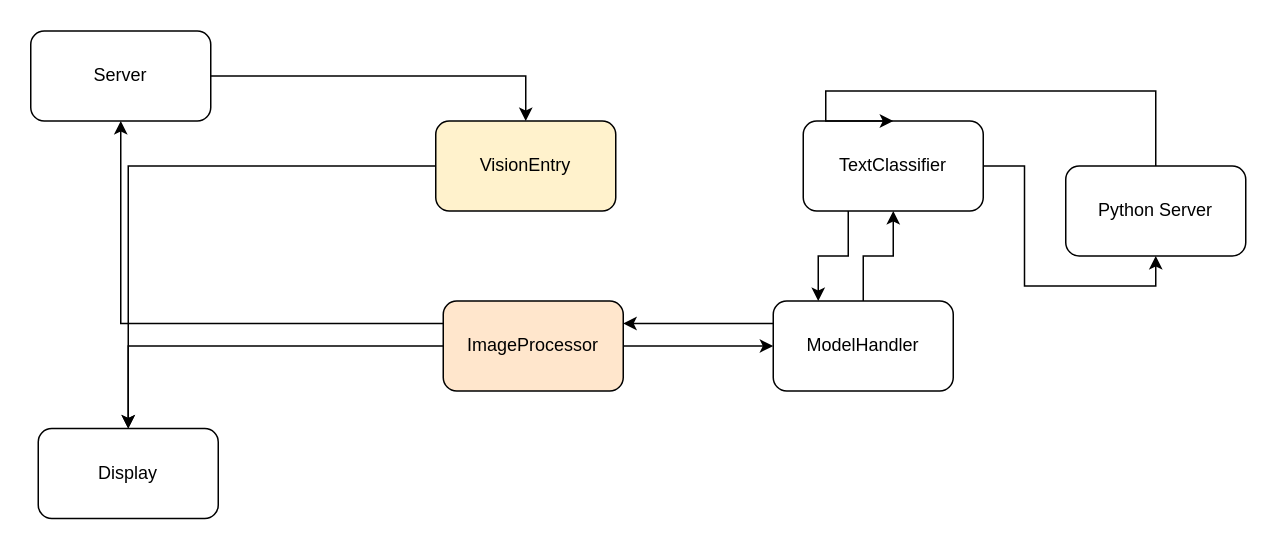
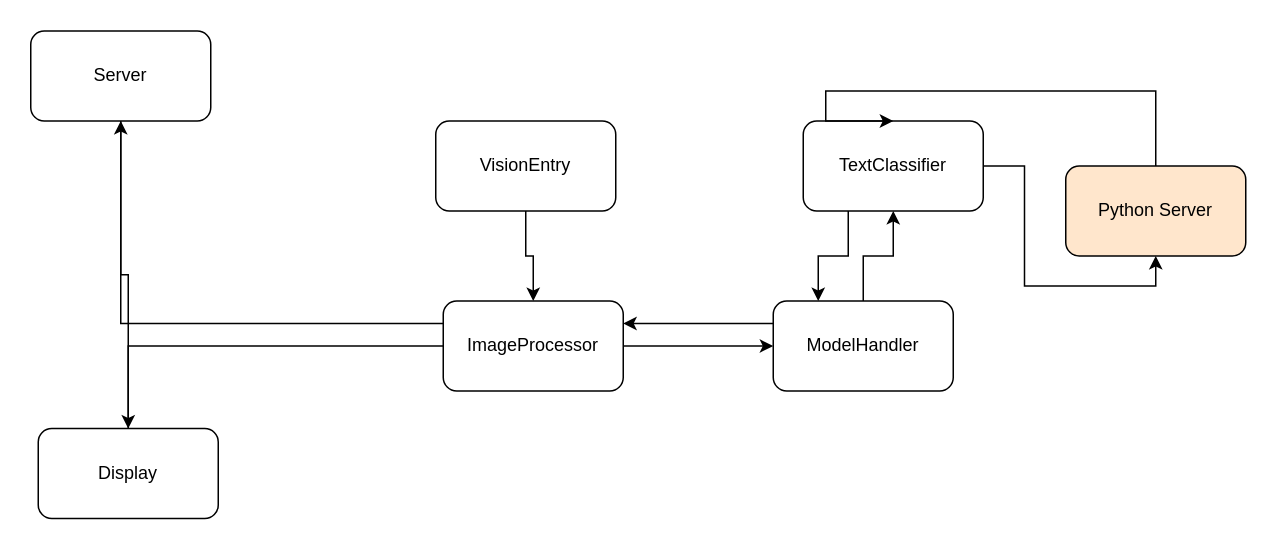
edge "Server" -> "VisionEntry": now "Server" -> "Display"
edge "VisionEntry" -> "Display": now "VisionEntry" -> "ImageProcessor"
node "VisionEntry": fillcolor #fff2cc -> #ffffff
node "Python Server": fillcolor #ffffff -> #ffe6cc
node "ImageProcessor": fillcolor #ffe6cc -> #ffffff
edge "ImageProcessor" -> "Display": arrowhead classic -> none
